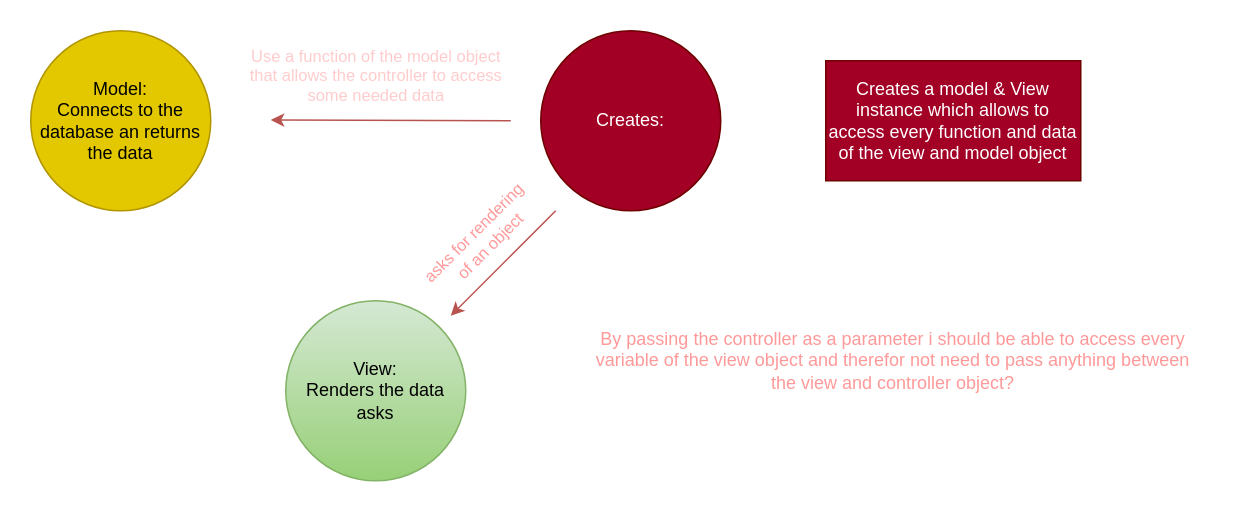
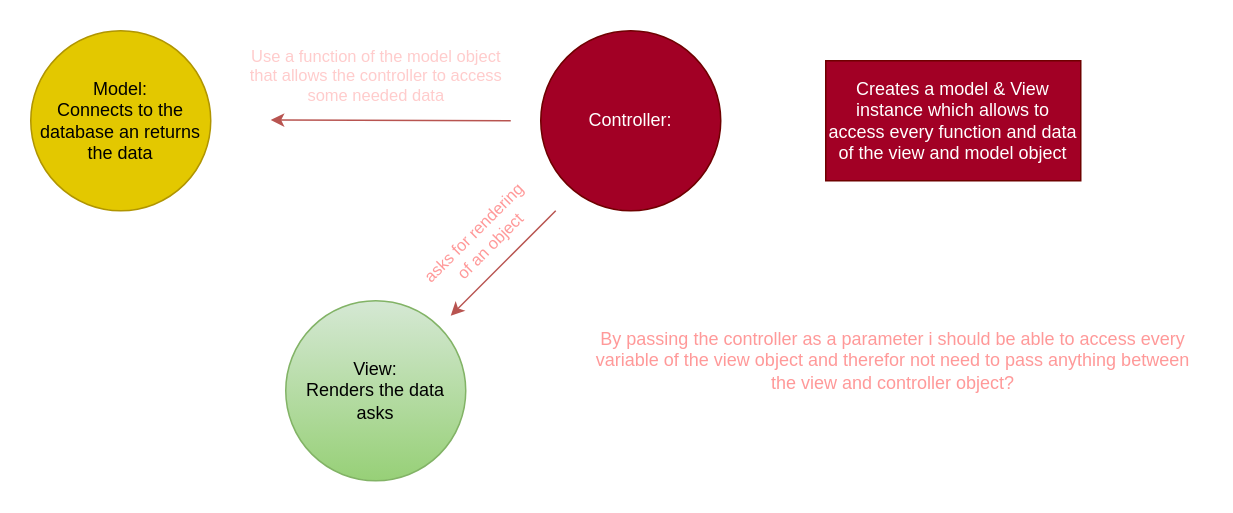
node "Creates:": label "Creates:" -> "Controller:"
